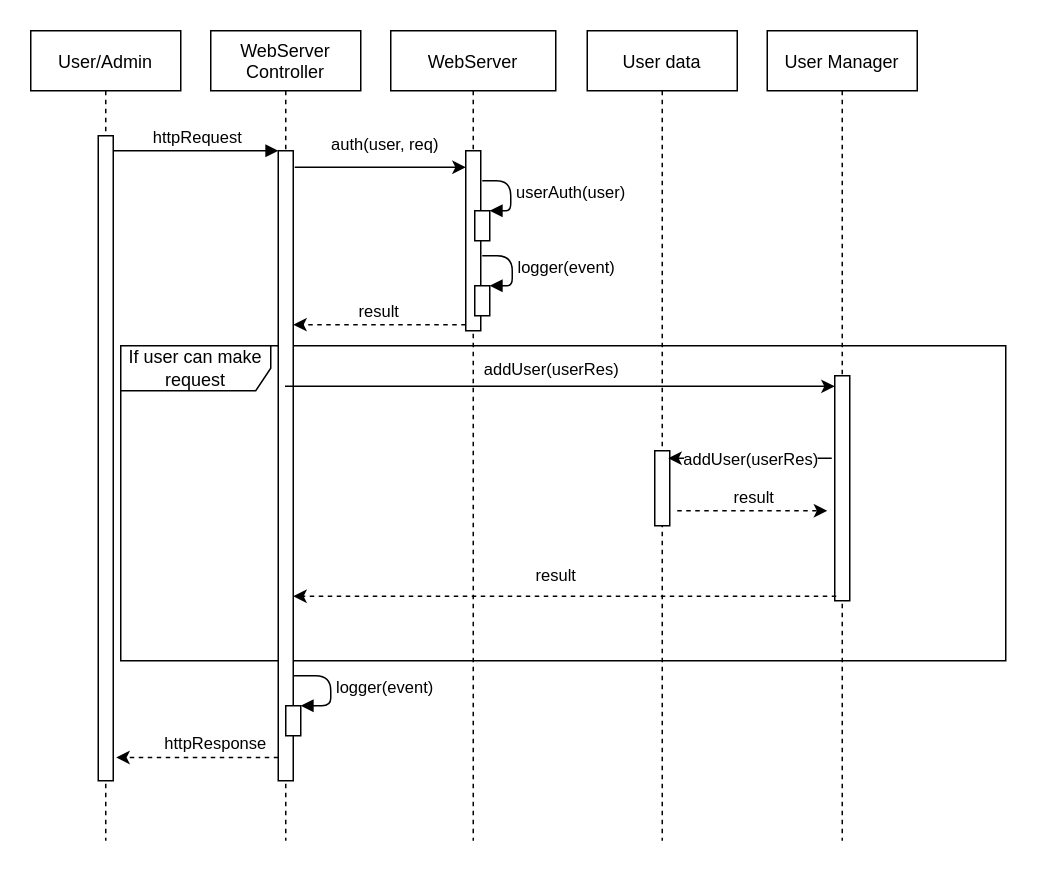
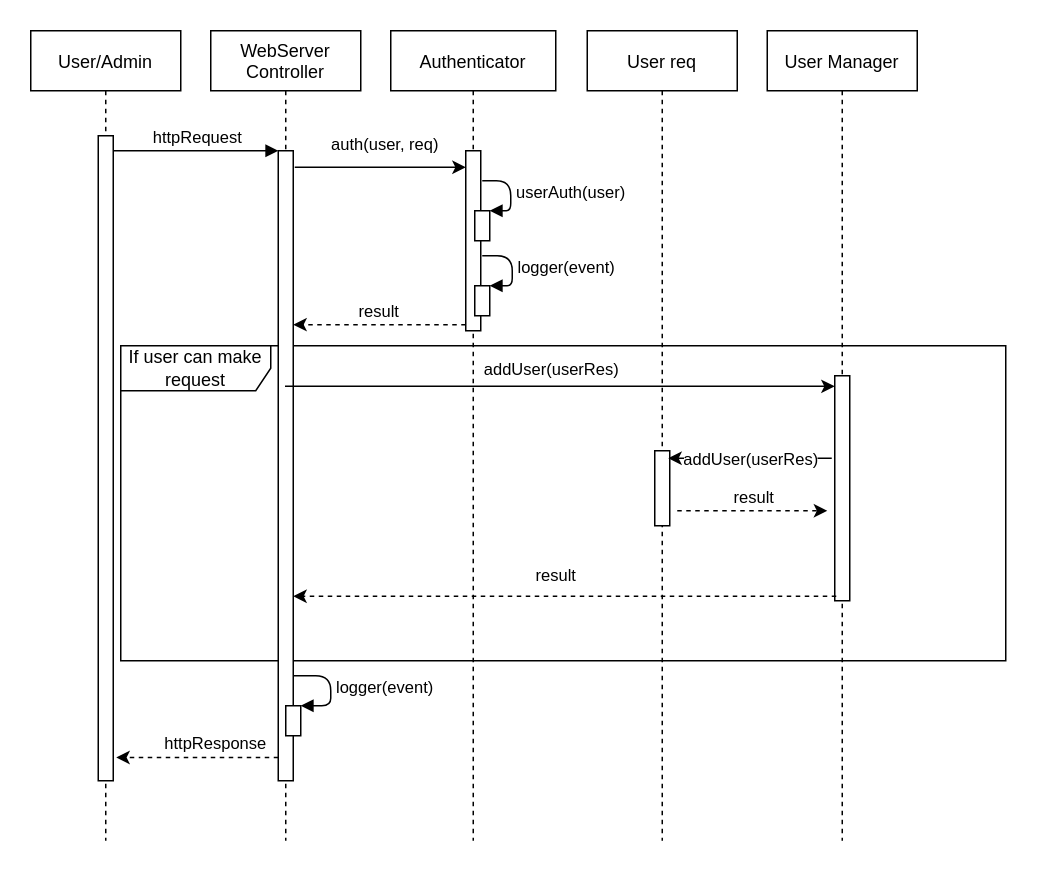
node "WebServer": label "WebServer" -> "Authenticator"
node "User data": label "User data" -> "User req"
